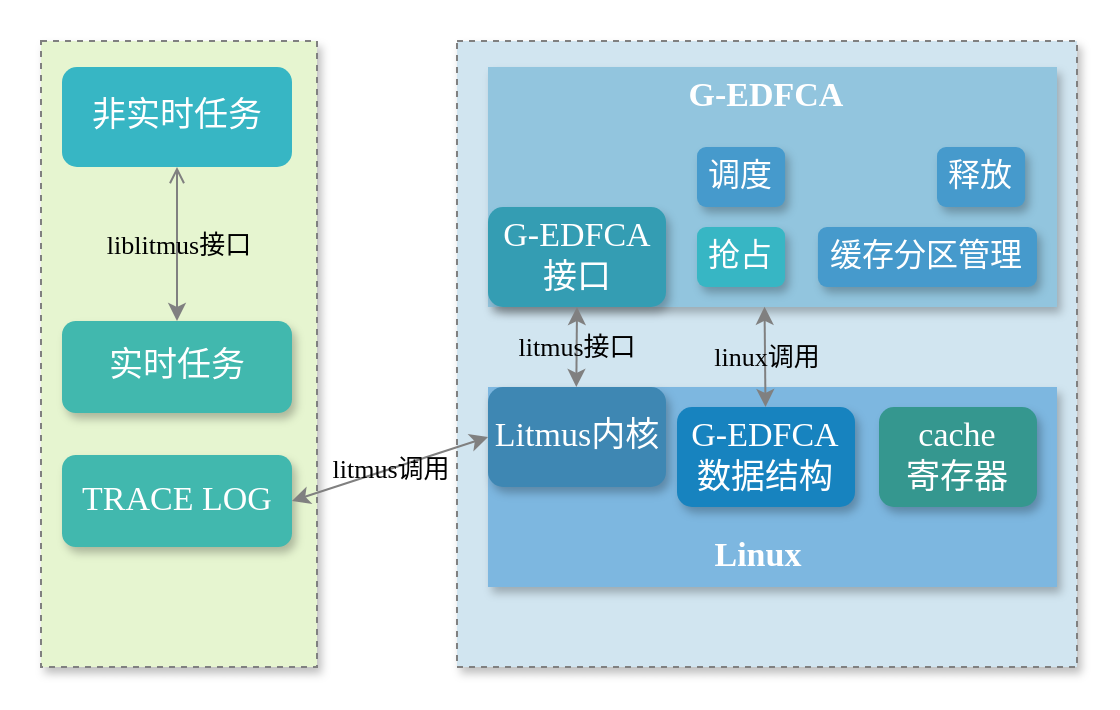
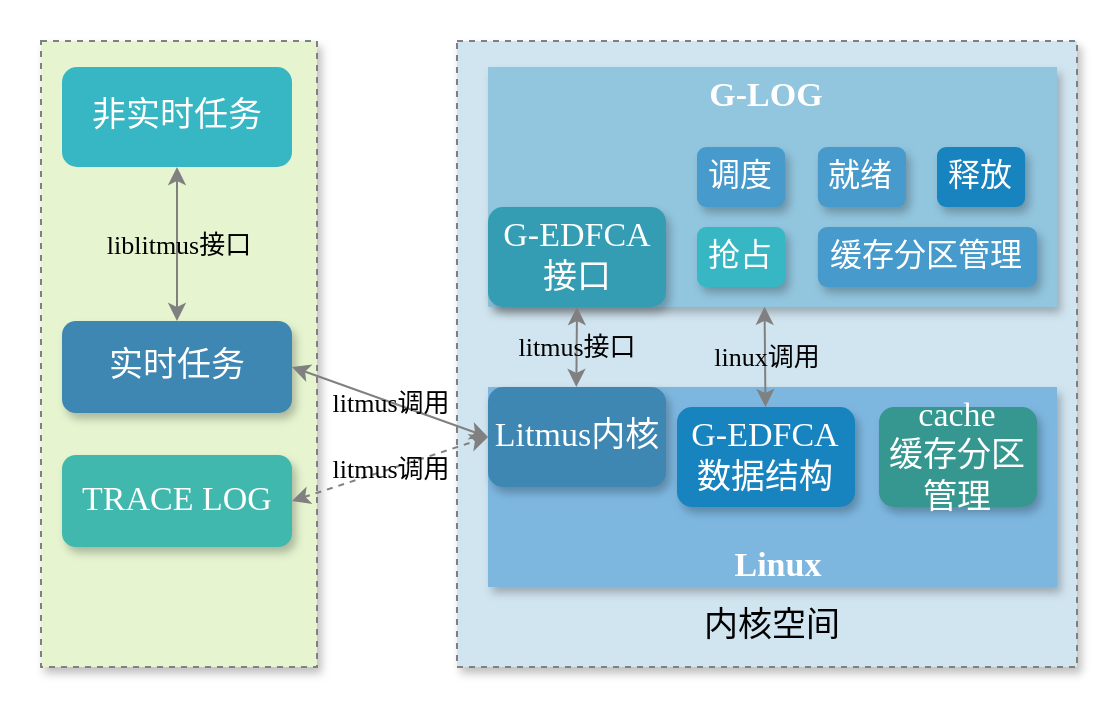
node "G-EDFCA": label "G-EDFCA" -> "G-LOG"
node "就绪": added
node "释放": fillcolor #469acc -> #1783bf
edge "非实时任务" -- "实时任务": arrowhead open -> classic
node "实时任务": fillcolor #41b8ae -> #3e87b3
edge "实时任务" -- "Litmus内核": added, label "litmus调用"
node "cache 寄存器": label "cache 寄存器" -> "cache 缓存分区管理"
edge "Litmus内核" -- "TRACE LOG": style solid -> dashed
node "Linux": moved (759, 557) -> (779, 567)
node "内核空间": added
